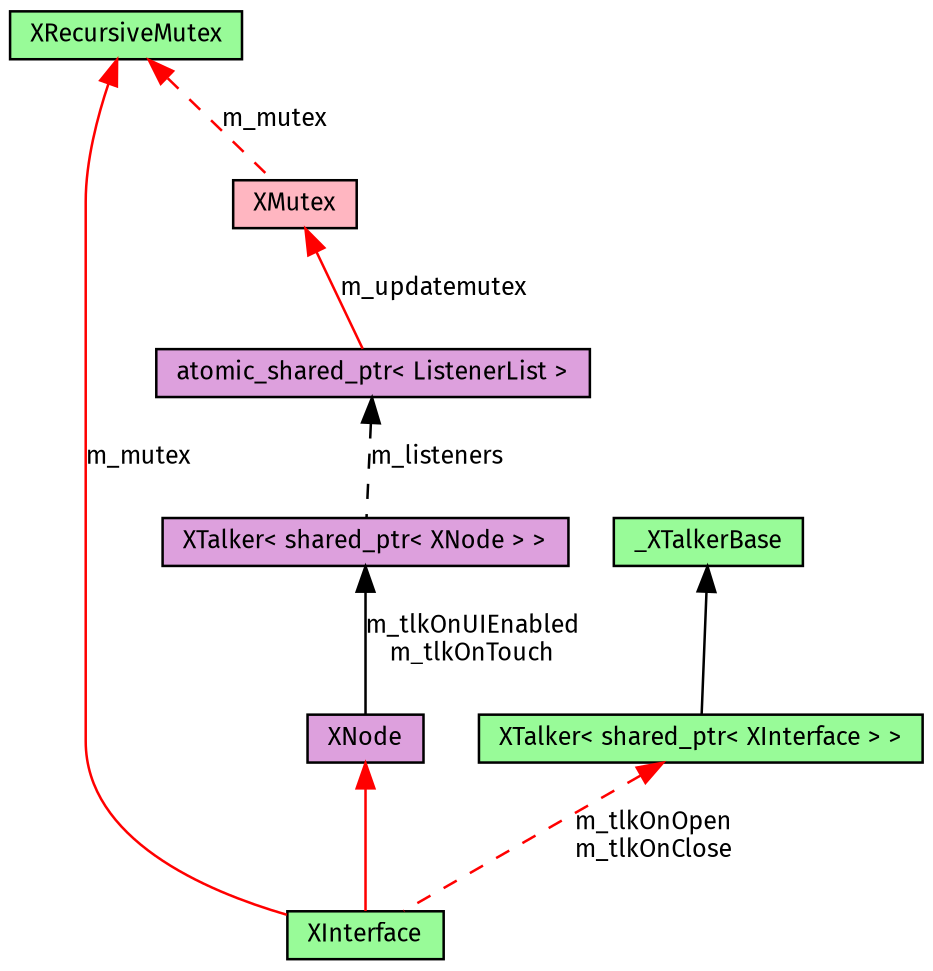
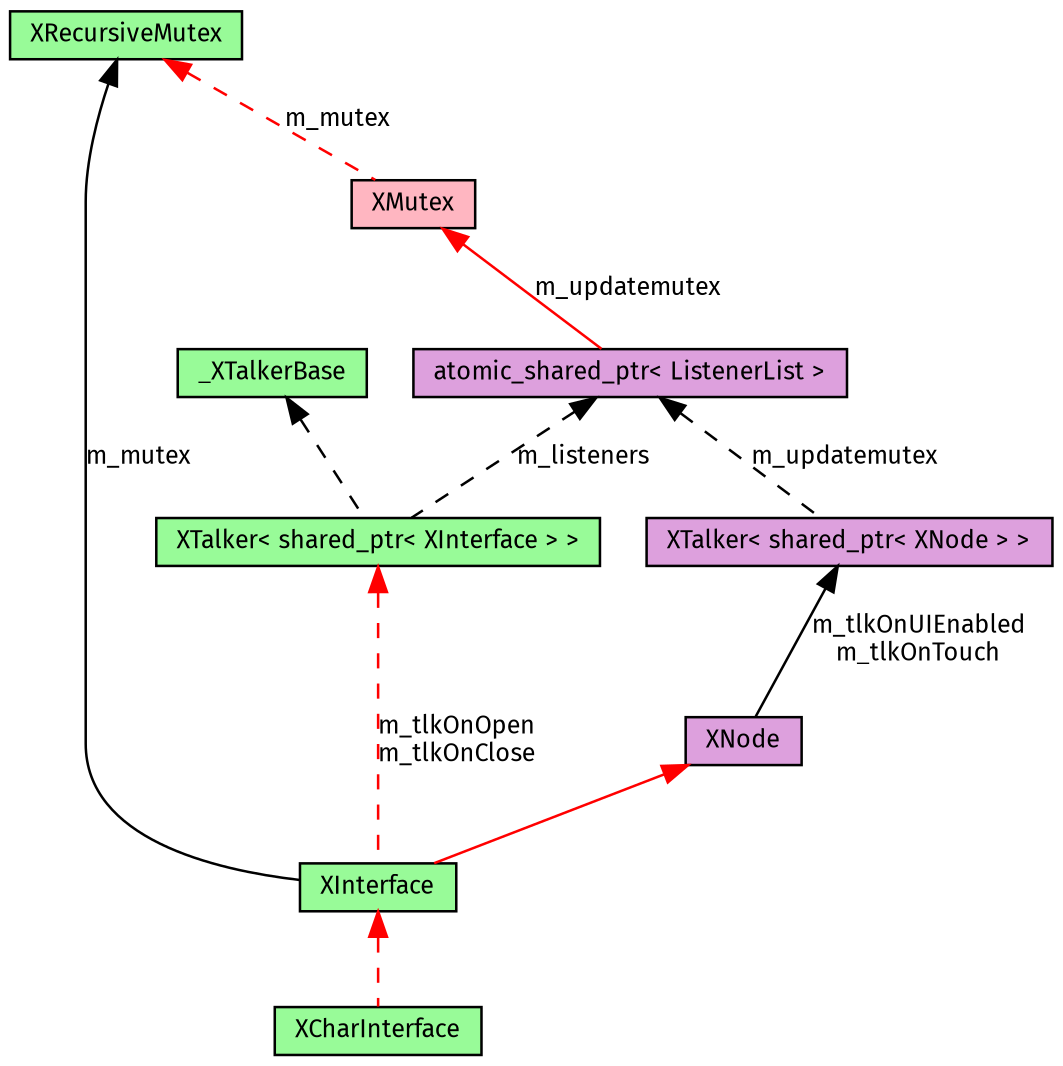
edge "XTalker< shared_ptr< XNode > >" -> "atomic_shared_ptr< ListenerList >": label "m_listeners" -> "m_updatemutex"
edge "XTalker< shared_ptr< XInterface > >" -> "atomic_shared_ptr< ListenerList >": added, label "m_listeners"
edge "XInterface" -> "XRecursiveMutex": color red -> black
edge "XTalker< shared_ptr< XInterface > >" -> "_XTalkerBase": style solid -> dashed
node "XCharInterface": added
